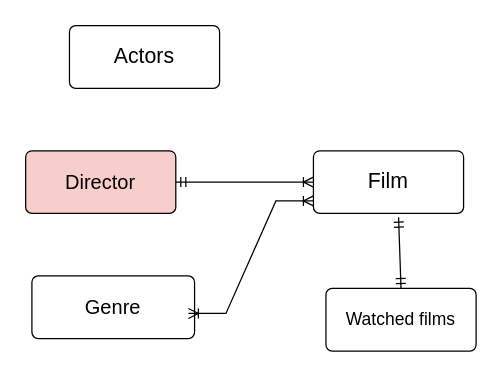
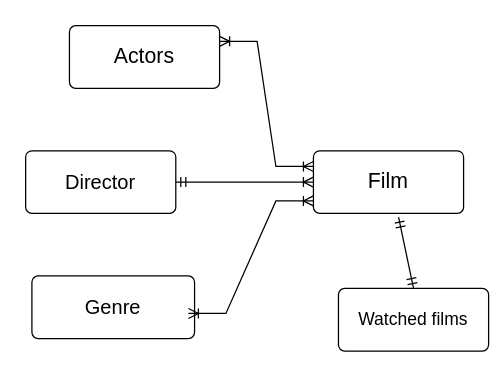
edge "Actors" -- "Film": added
node "Director": fillcolor #f8cecc -> #ffffff
node "Watched films": moved (401, 319) -> (413, 319)
